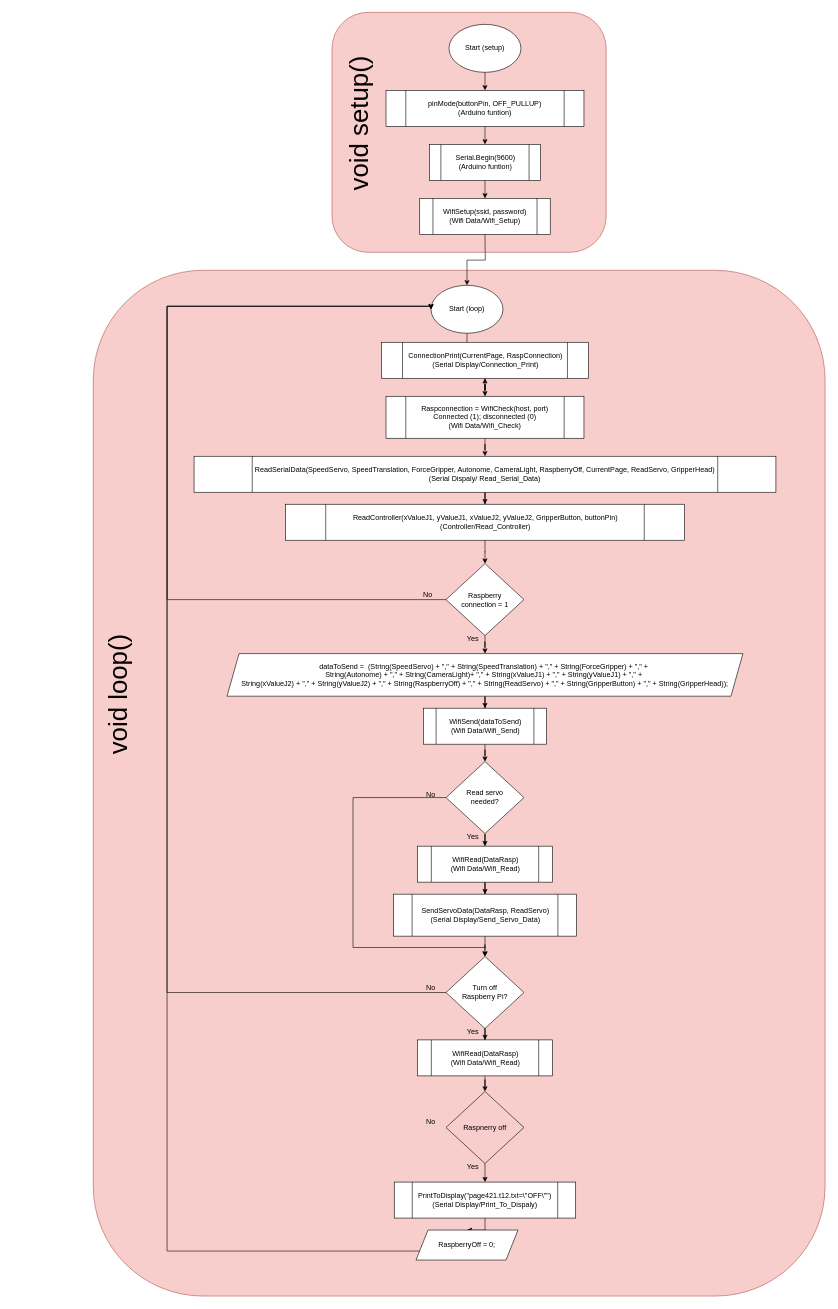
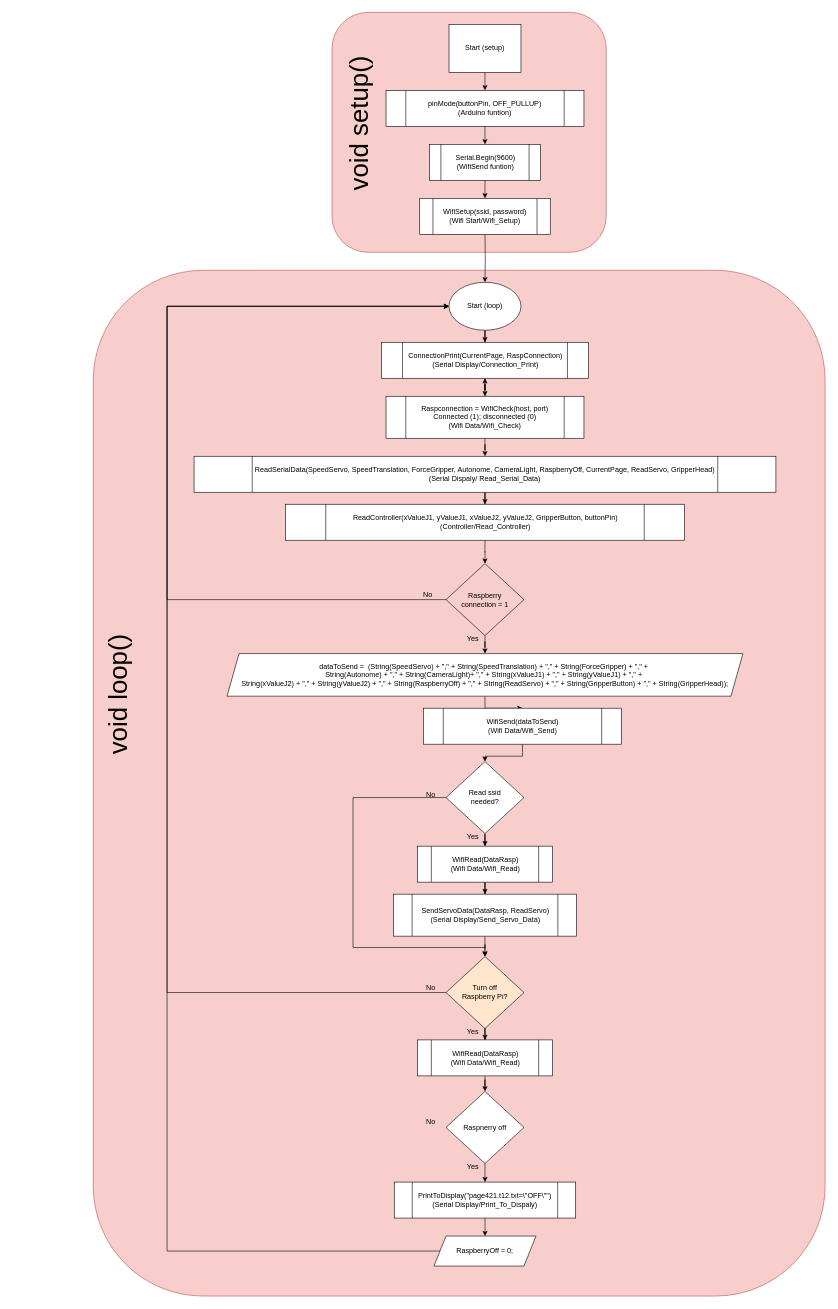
node "Start (setup)": shape ellipse -> rectangle
node "Serial.Begin(9600) (Arduino funtion)": label "Serial.Begin(9600) (Arduino funtion)" -> "Serial.Begin(9600) (WifiSend funtion)"
node "WifiSetup(ssid, password) (Wifi Data/Wifi_Setup)": label "WifiSetup(ssid, password) (Wifi Data/Wifi_Setup)" -> "WifiSetup(ssid, password) (Wifi Start/Wifi_Setup)"
node "Start (loop)": moved (467, 309) -> (485, 306)
node "Raspberry connection = 1": fillcolor #ffffff -> #f8cecc
node "WifiSend(dataToSend) (Wifi Data/Wifi_Send)": size 123x36 -> 198x36
node "Read servo needed?": label "Read servo needed?" -> "Read ssid needed?"
node "Turn off Raspberry Pi?": fillcolor #ffffff -> #ffe6cc
node "Raspnerry off": fillcolor #f8cecc -> #ffffff
node "RaspberryOff = 0;": moved (467, 1245) -> (485, 1251)
